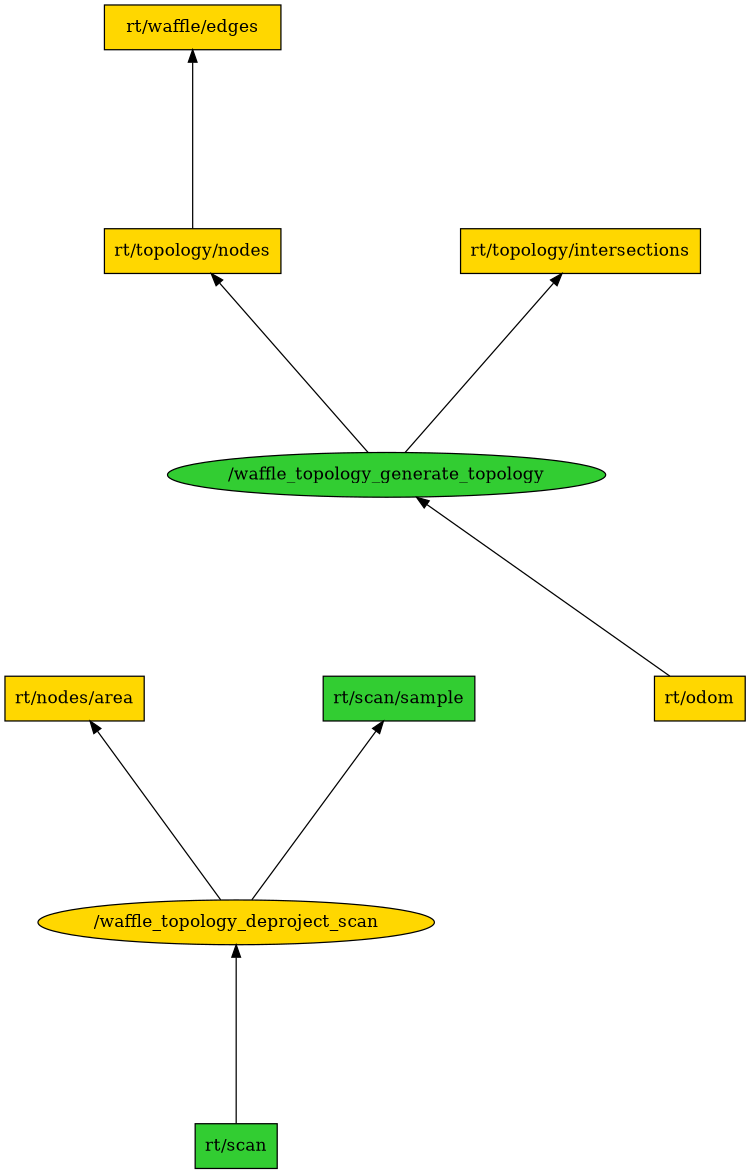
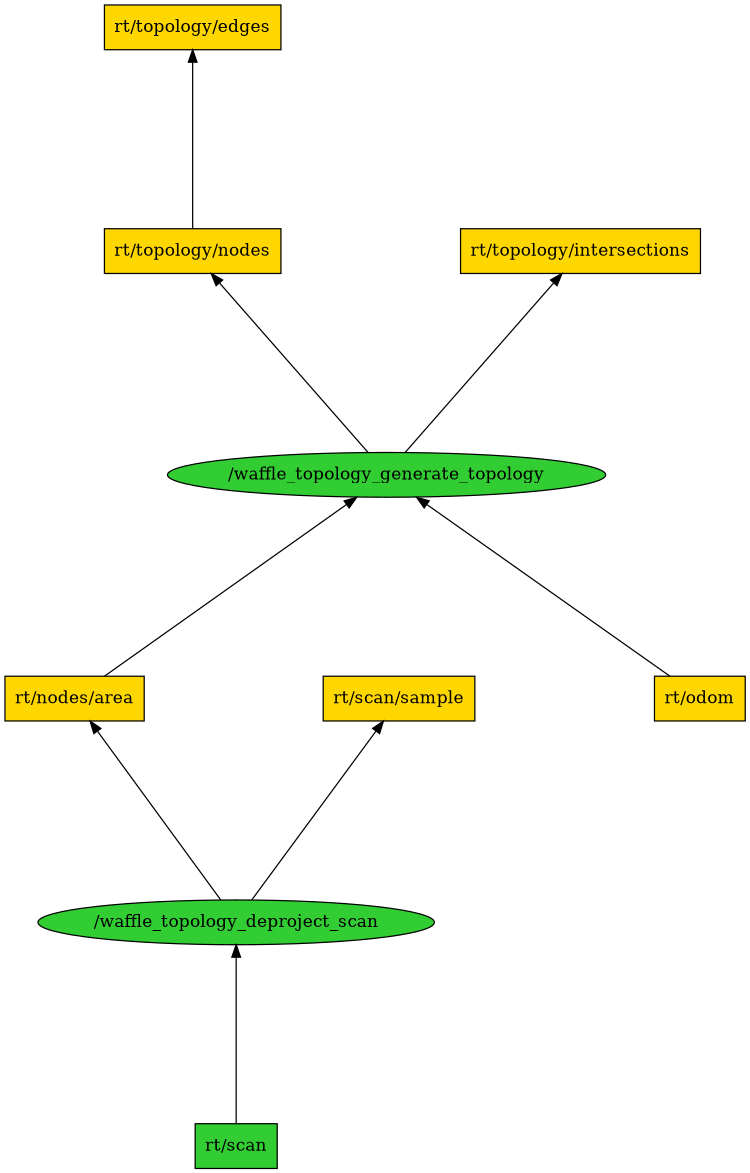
node "rt/waffle/edges": label "rt/waffle/edges" -> "rt/topology/edges"
edge "rt/nodes/area" -> "/waffle_topology_generate_topology": added
node "rt/scan/sample": fillcolor limegreen -> gold
node "/waffle_topology_deproject_scan": fillcolor gold -> limegreen
